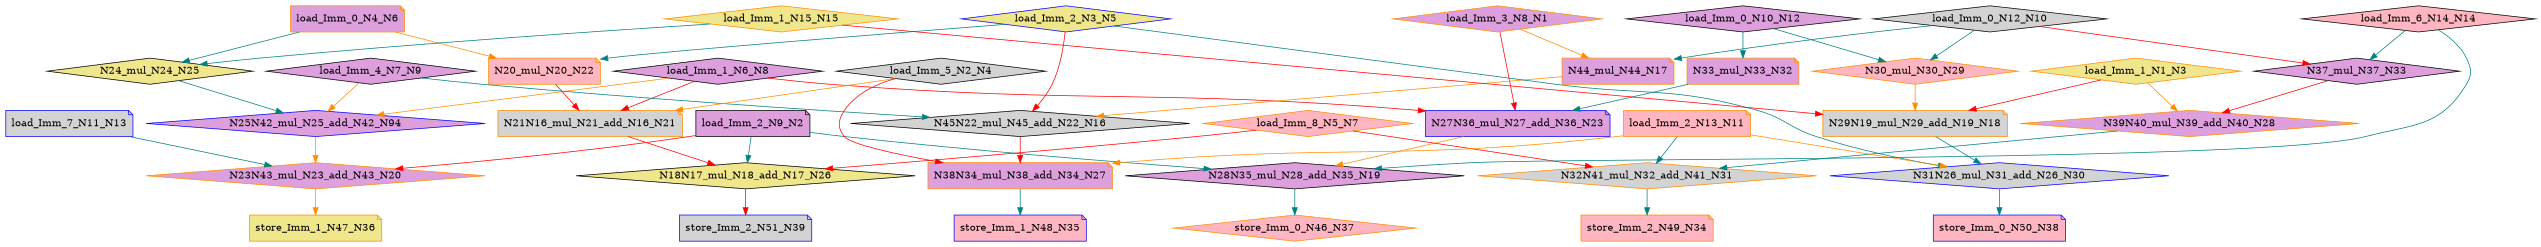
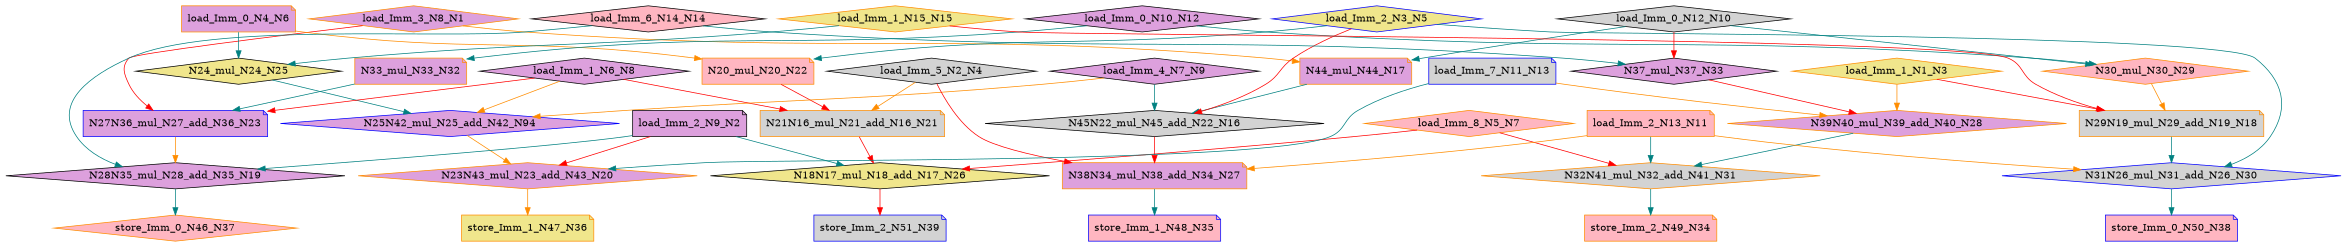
edge "N44_mul_N44_N17" -> "N45N22_mul_N45_add_N22_N16": color darkorange -> teal
edge "load_Imm_7_N11_N13" -> "N39N40_mul_N39_add_N40_N28": added
